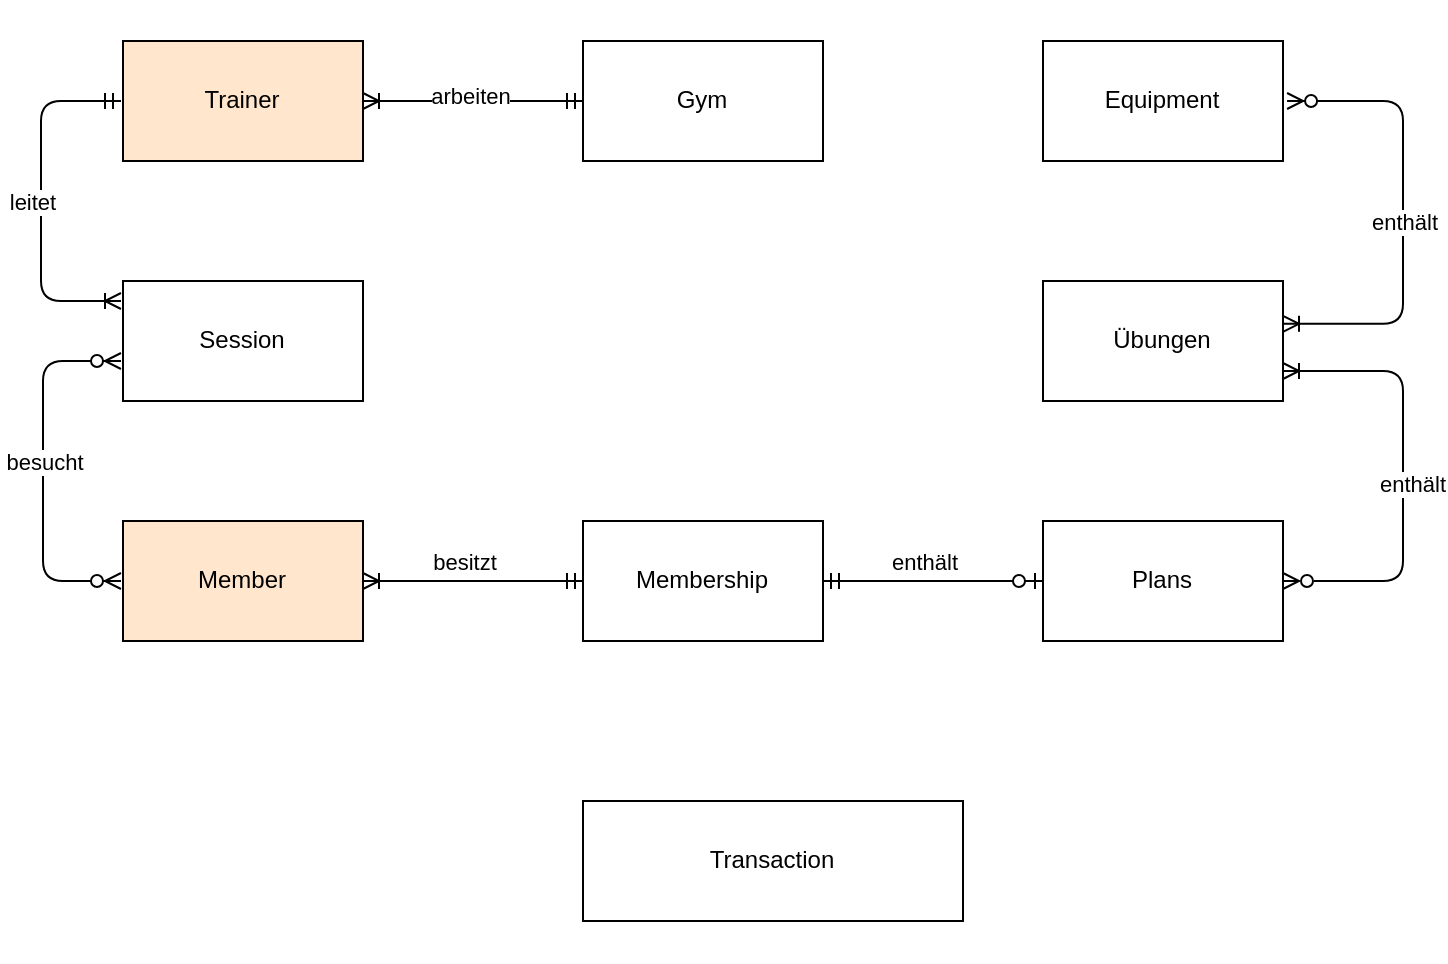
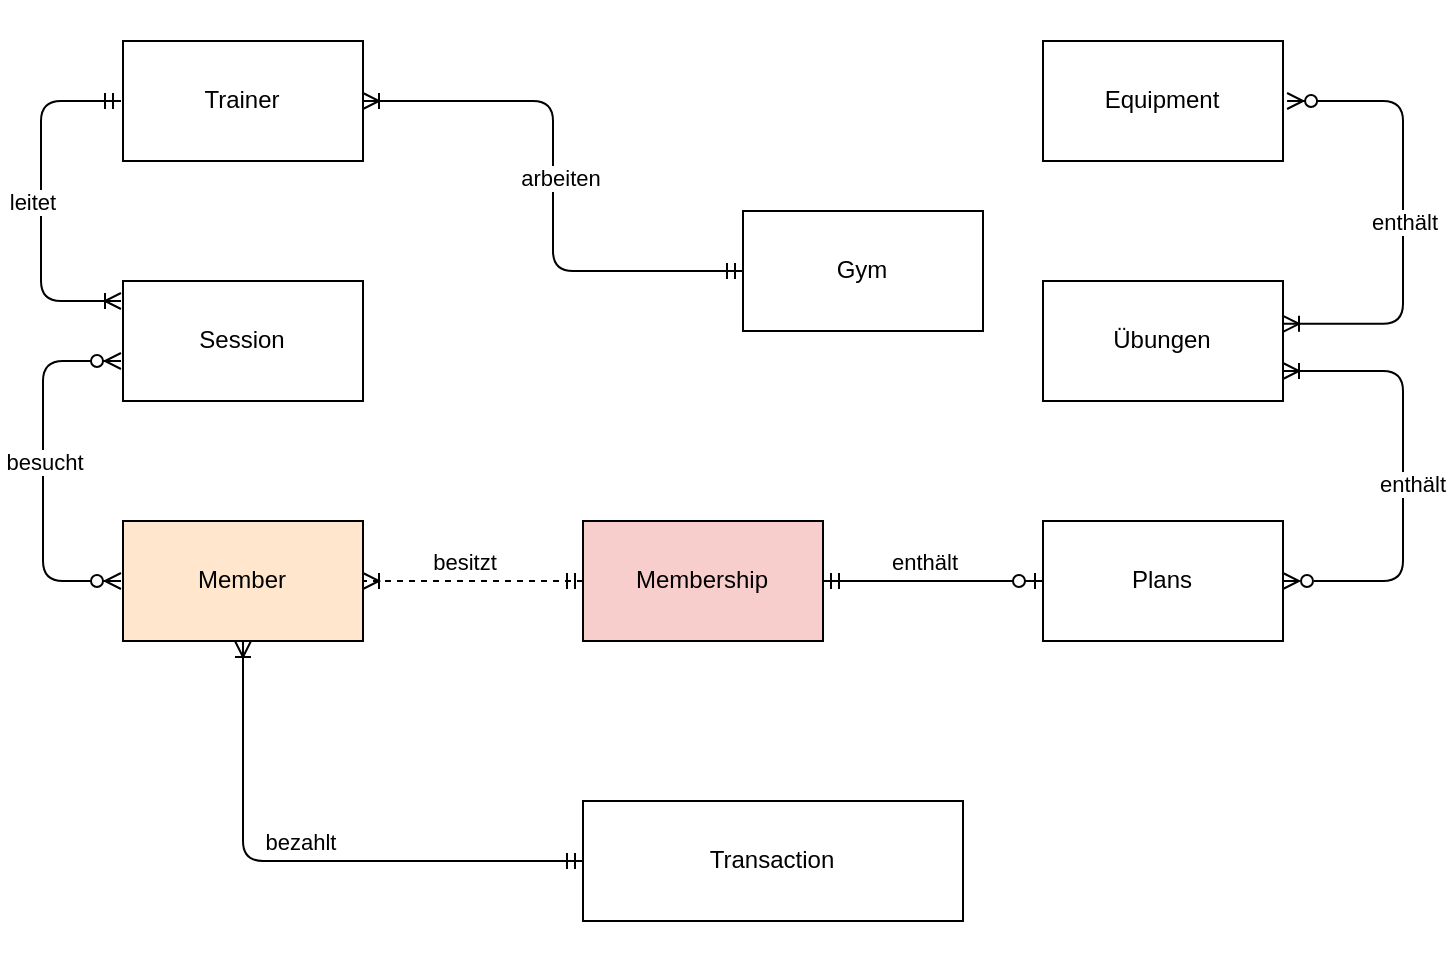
node "Trainer": fillcolor #ffe6cc -> #ffffff
node "Gym": moved (703, 101) -> (863, 271)
edge "Member" -- "Membership": style solid -> dashed
node "Membership": fillcolor #ffffff -> #f8cecc
edge "Member" -- "Transaction": added, label "bezahlt"
